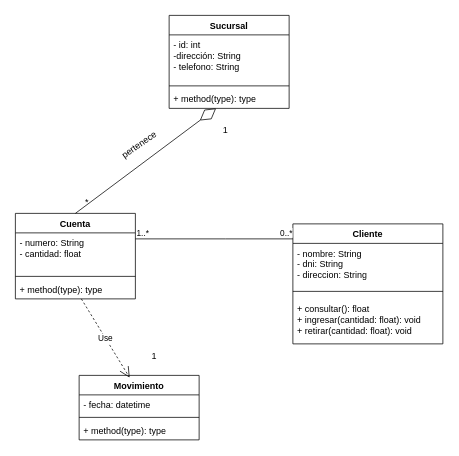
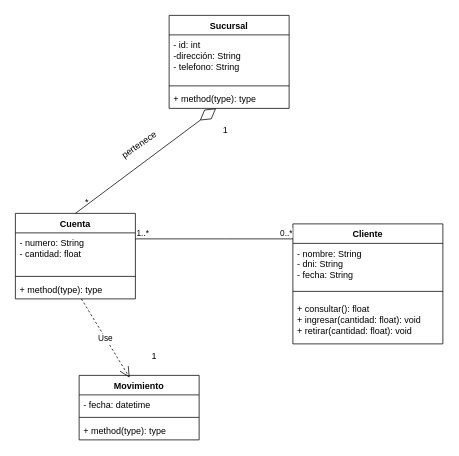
node "- nombre: String - dni: String - direccion: String": label "- nombre: String - dni: String - direccion: String" -> "- nombre: String - dni: String - fecha: String"
